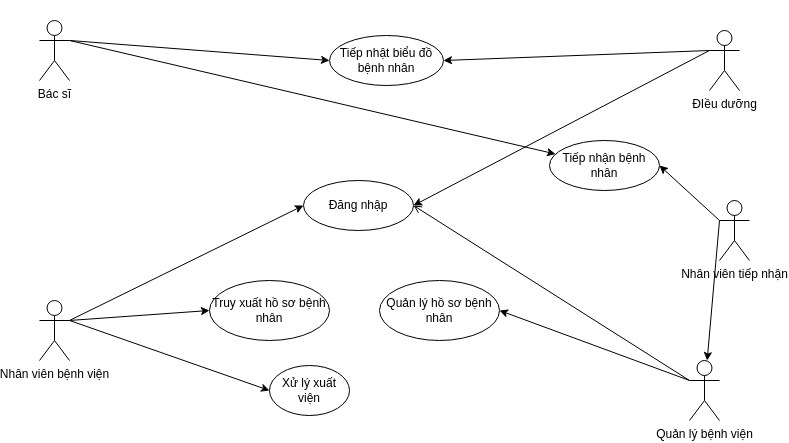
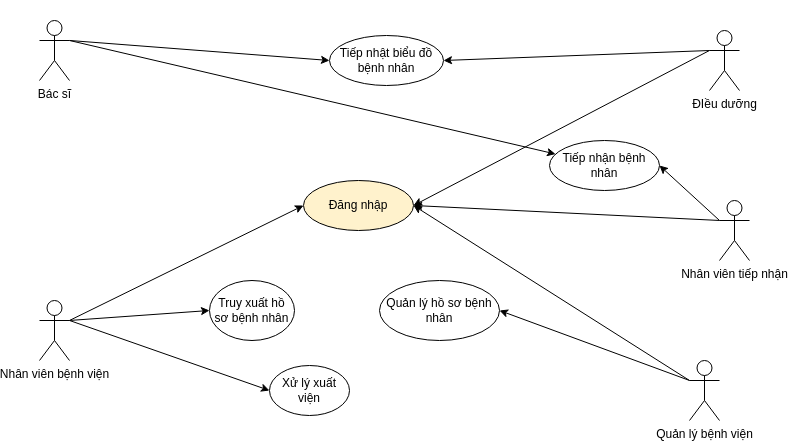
node "Đăng nhập": fillcolor #ffffff -> #fff2cc
edge "Quản lý bệnh viện" -> "Đăng nhập": arrowhead open -> classic
edge "Nhân viên tiếp nhận" -> "Quản lý bệnh viện": now "Nhân viên tiếp nhận" -> "Đăng nhập"
node "Truy xuất hồ sơ bệnh nhân": size 120x60 -> 85x60
